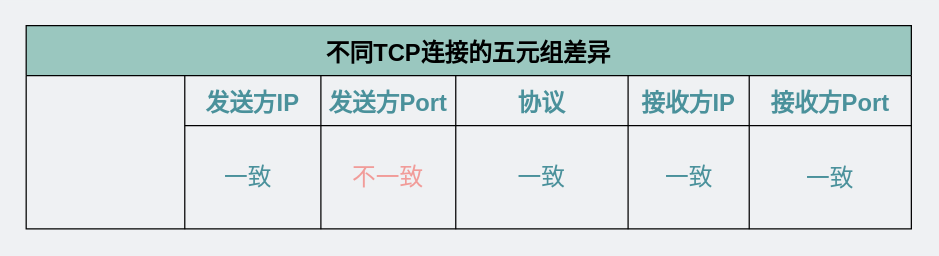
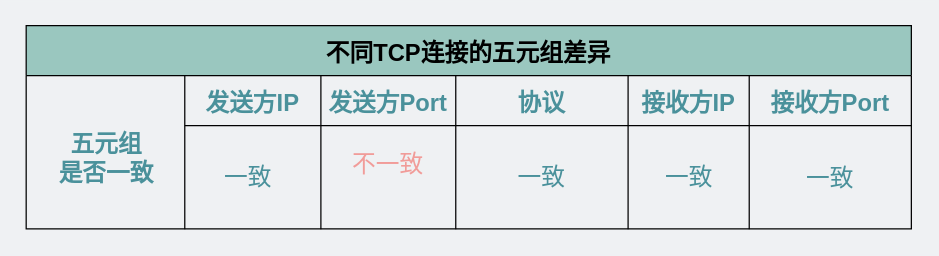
node "五元组 是否一致": added
node "不一致": moved (388, 178) -> (388, 166)
